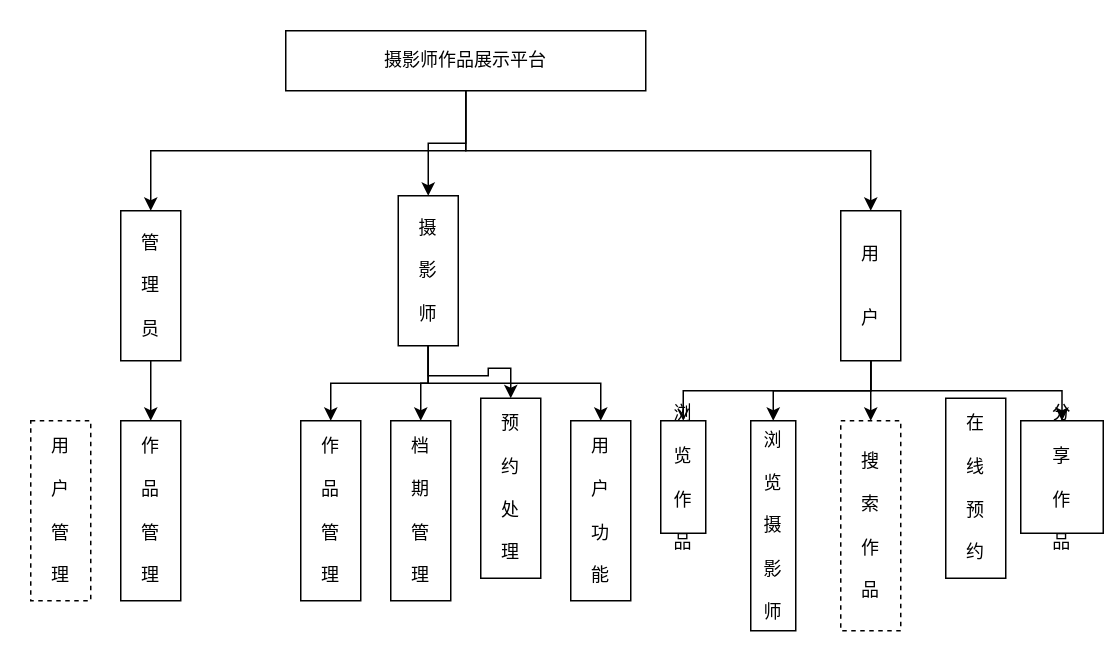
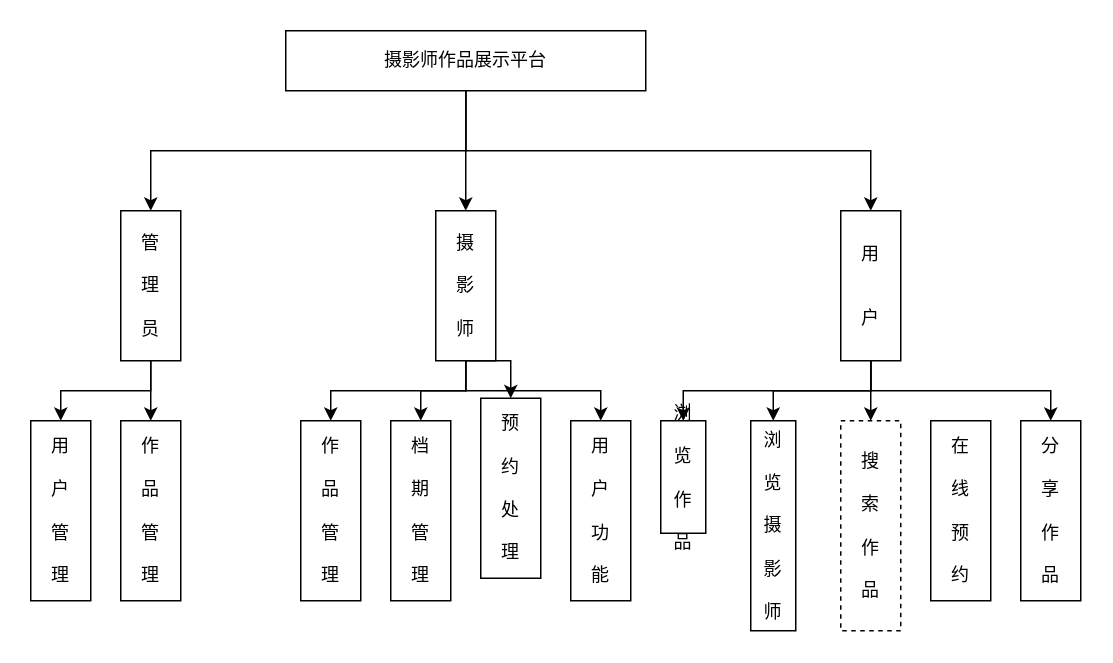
node "摄 影 师": moved (428, 271) -> (466, 286)
edge "管 理 员" -> "用 户 管 理": added
edge "用 户" -> "浏 览 作 品": arrowhead open -> classic
node "分 享 作 品": size 83x113 -> 60x180
node "在 线 预 约": moved (976, 488) -> (961, 511)
node "用 户 管 理": style dashed -> solid
